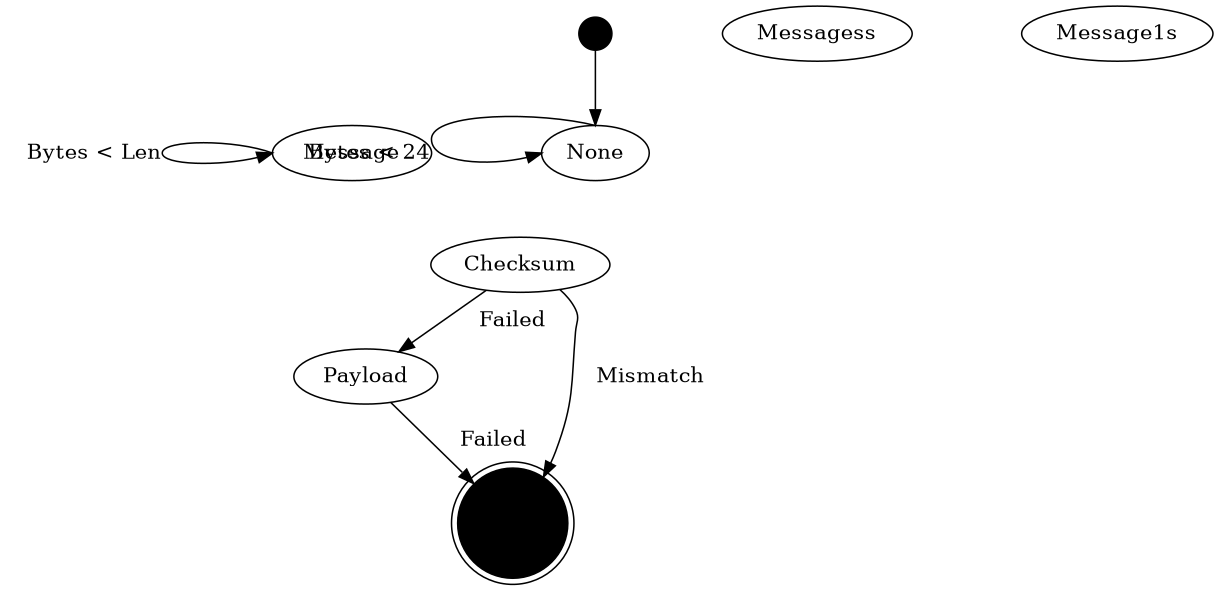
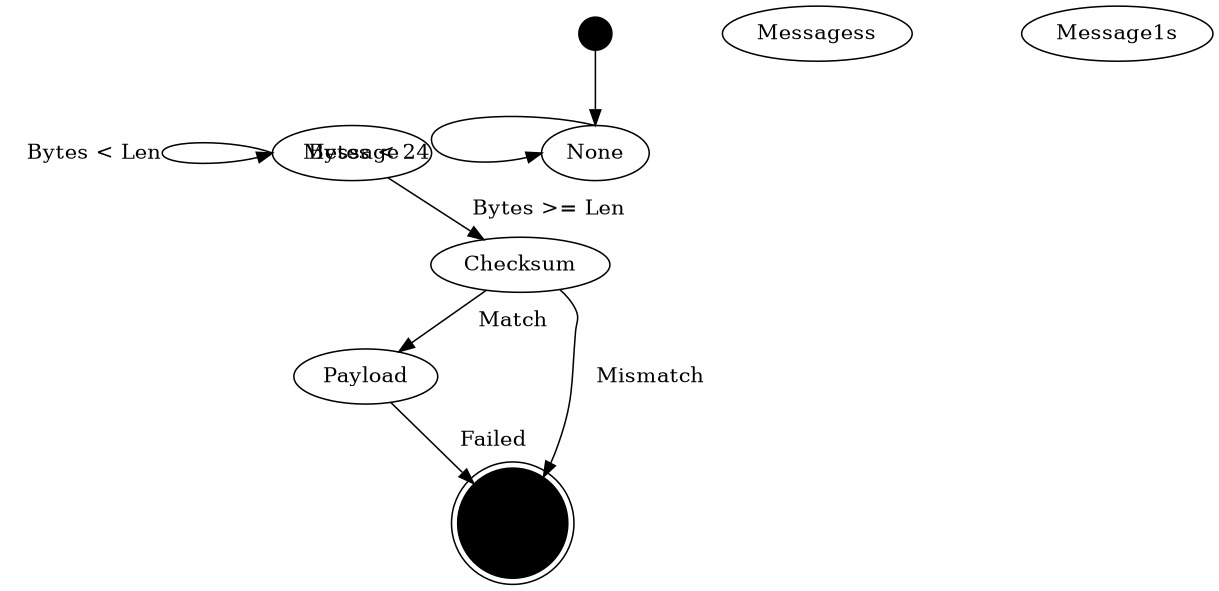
edge "Message" -> "Checksum": added, label "Bytes >= Len"
edge "Checksum" -> "Payload": label "   Failed" -> "   Match"
